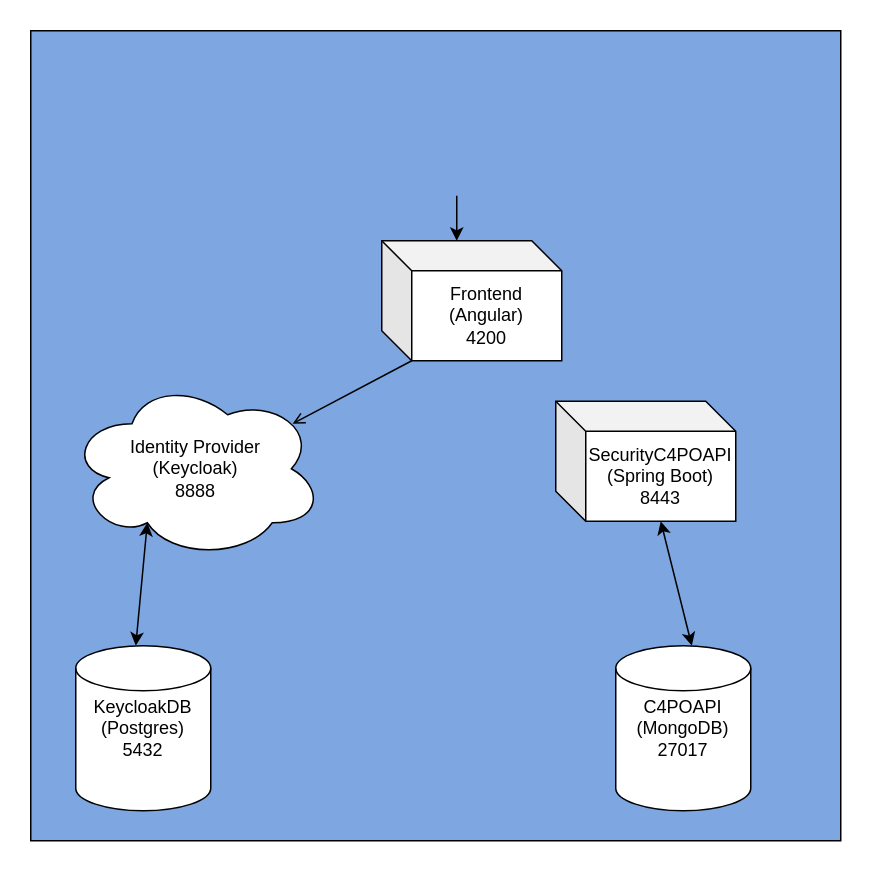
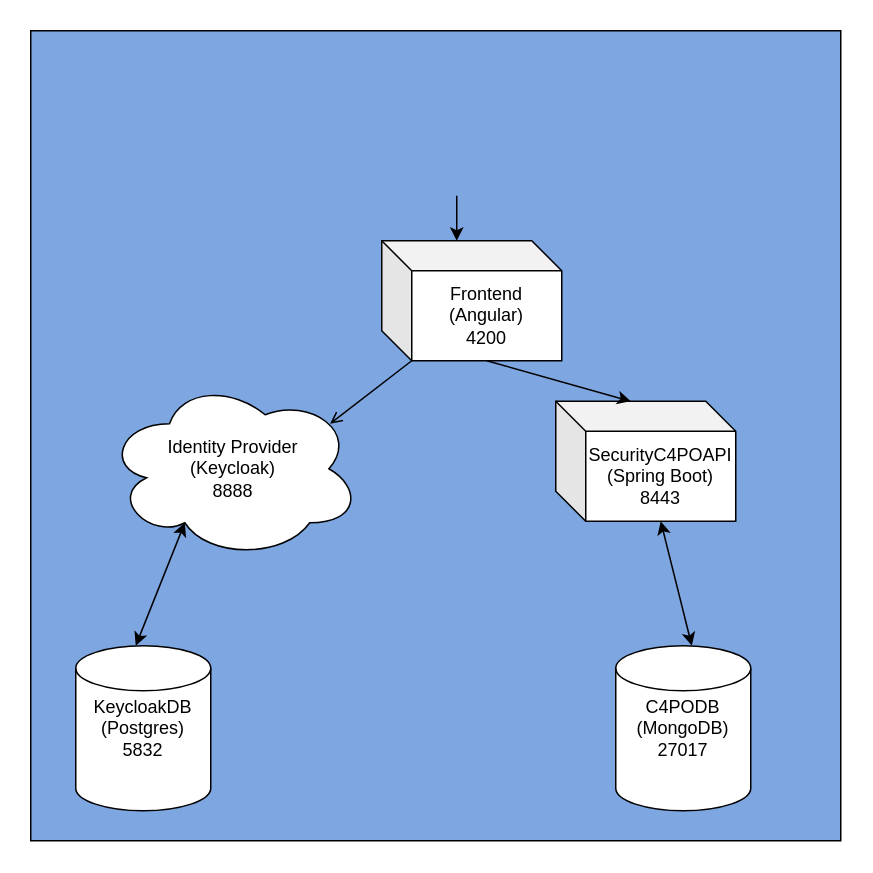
edge "Frontend (Angular) 4200" -> "SecurityC4POAPI (Spring Boot) 8443": added
node "Identity Provider (Keycloak) 8888": moved (196, 469) -> (233, 469)
node "KeycloakDB (Postgres) 5432": label "KeycloakDB (Postgres) 5432" -> "KeycloakDB (Postgres) 5832"
node "C4POAPI (MongoDB) 27017": label "C4POAPI (MongoDB) 27017" -> "C4PODB (MongoDB) 27017"
